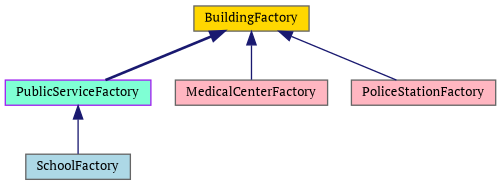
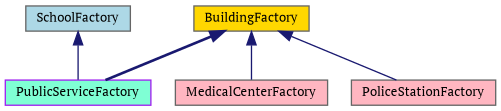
edge "SchoolFactory" -> "PublicServiceFactory": reversed
